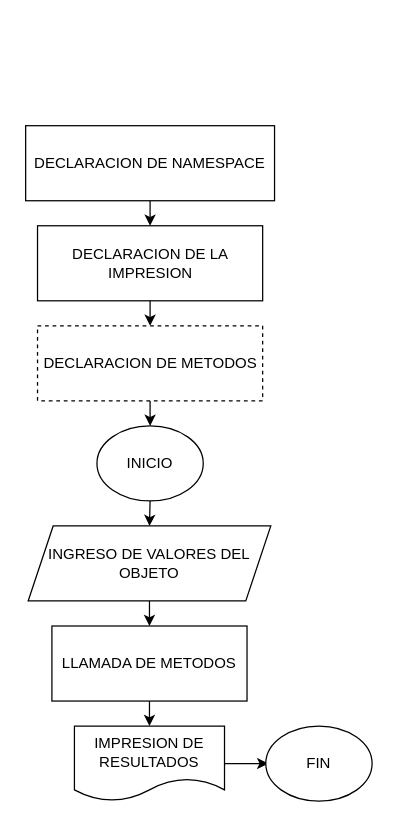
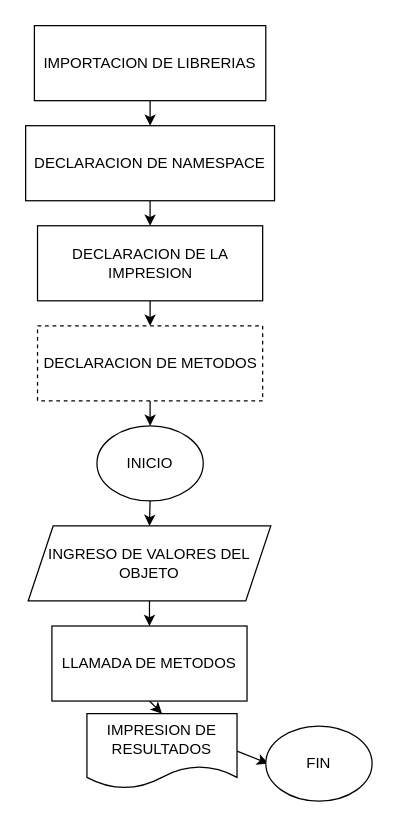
node "IMPORTACION DE LIBRERIAS": added
edge "IMPORTACION DE LIBRERIAS" -> "DECLARACION DE NAMESPACE": added
node "IMPRESION DE RESULTADOS": moved (149, 763) -> (162, 751)
